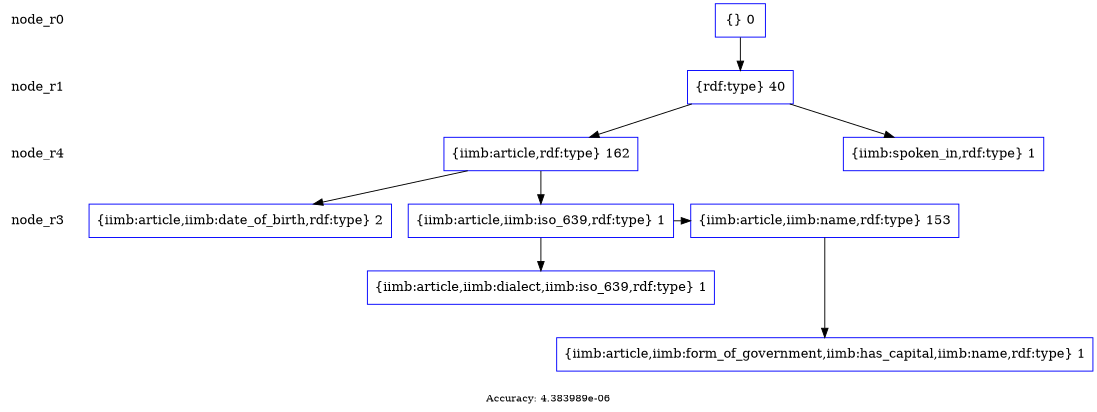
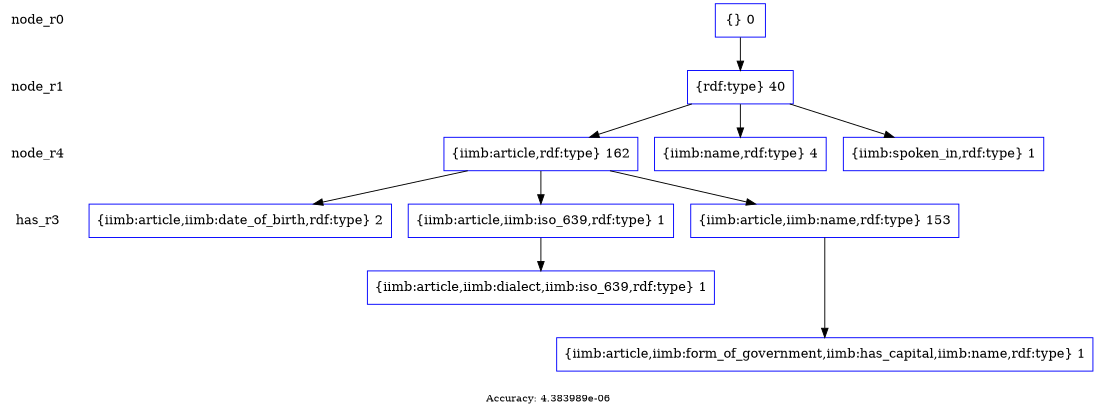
node "{iimb:name,rdf:type} 4": added
node "node_r3": label "node_r3" -> "has_r3"
edge "{iimb:article,iimb:iso_639,rdf:type} 1" -> "{iimb:article,iimb:name,rdf:type} 153": now "{iimb:article,rdf:type} 162" -> "{iimb:article,iimb:name,rdf:type} 153"
